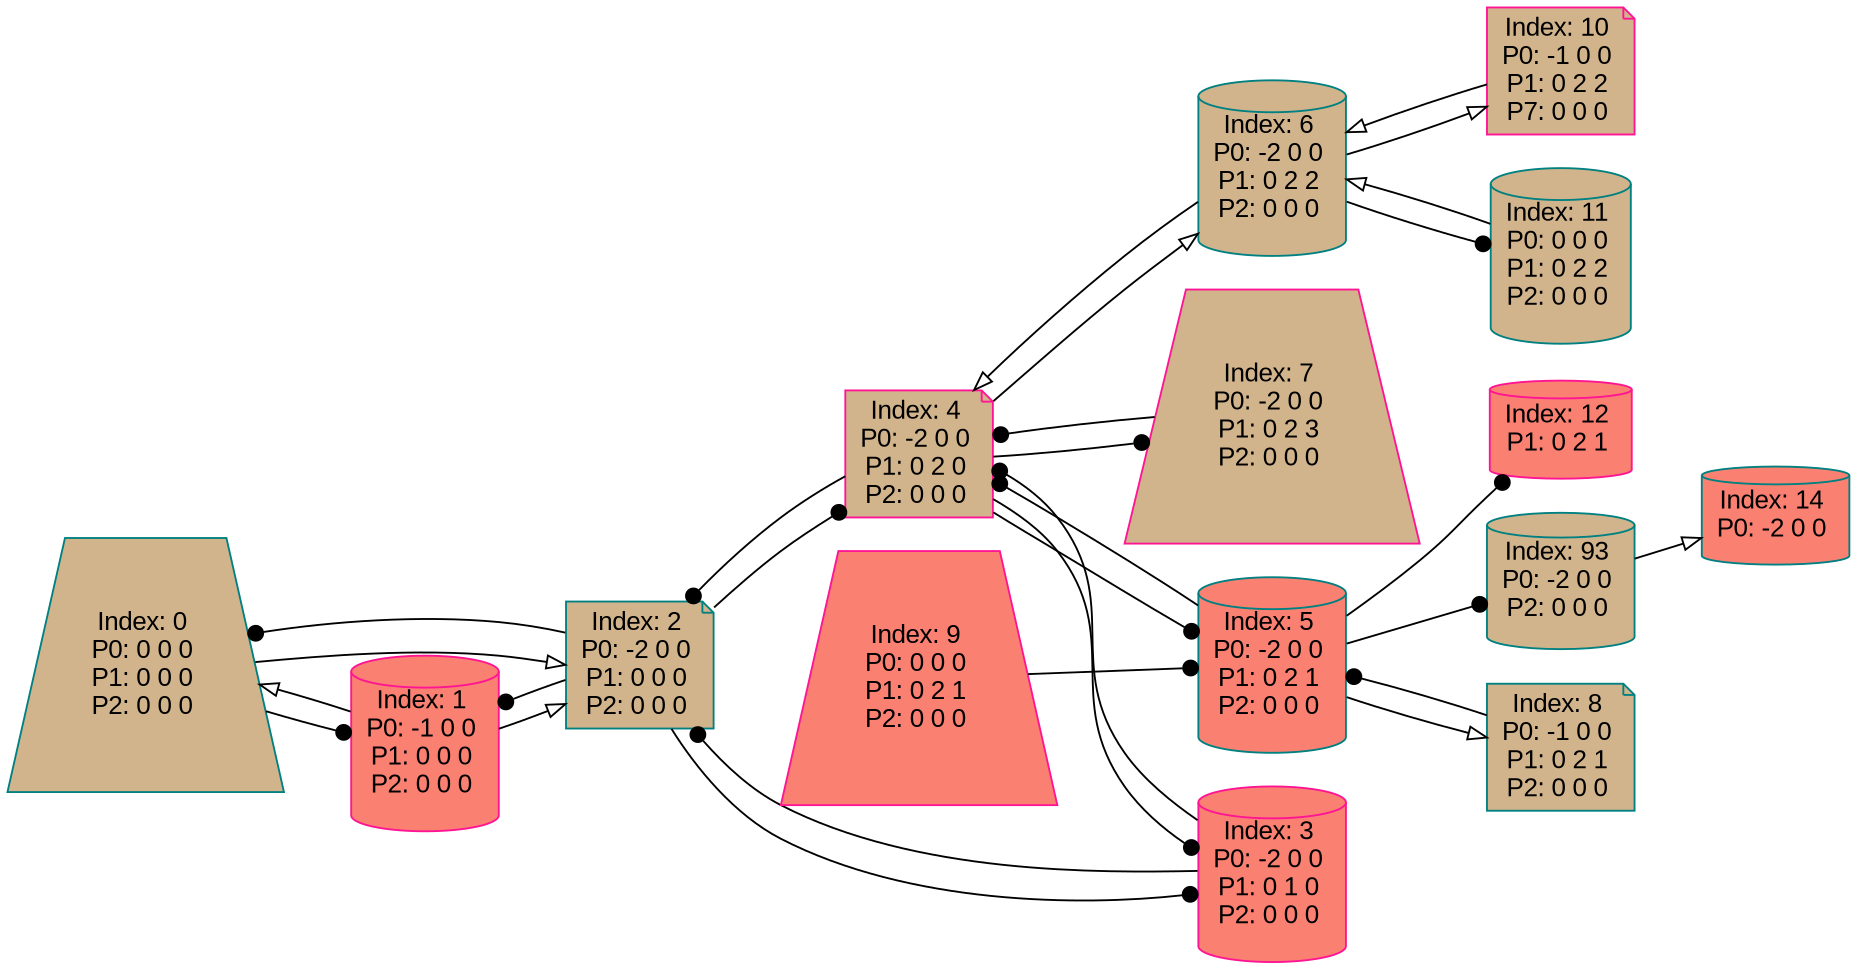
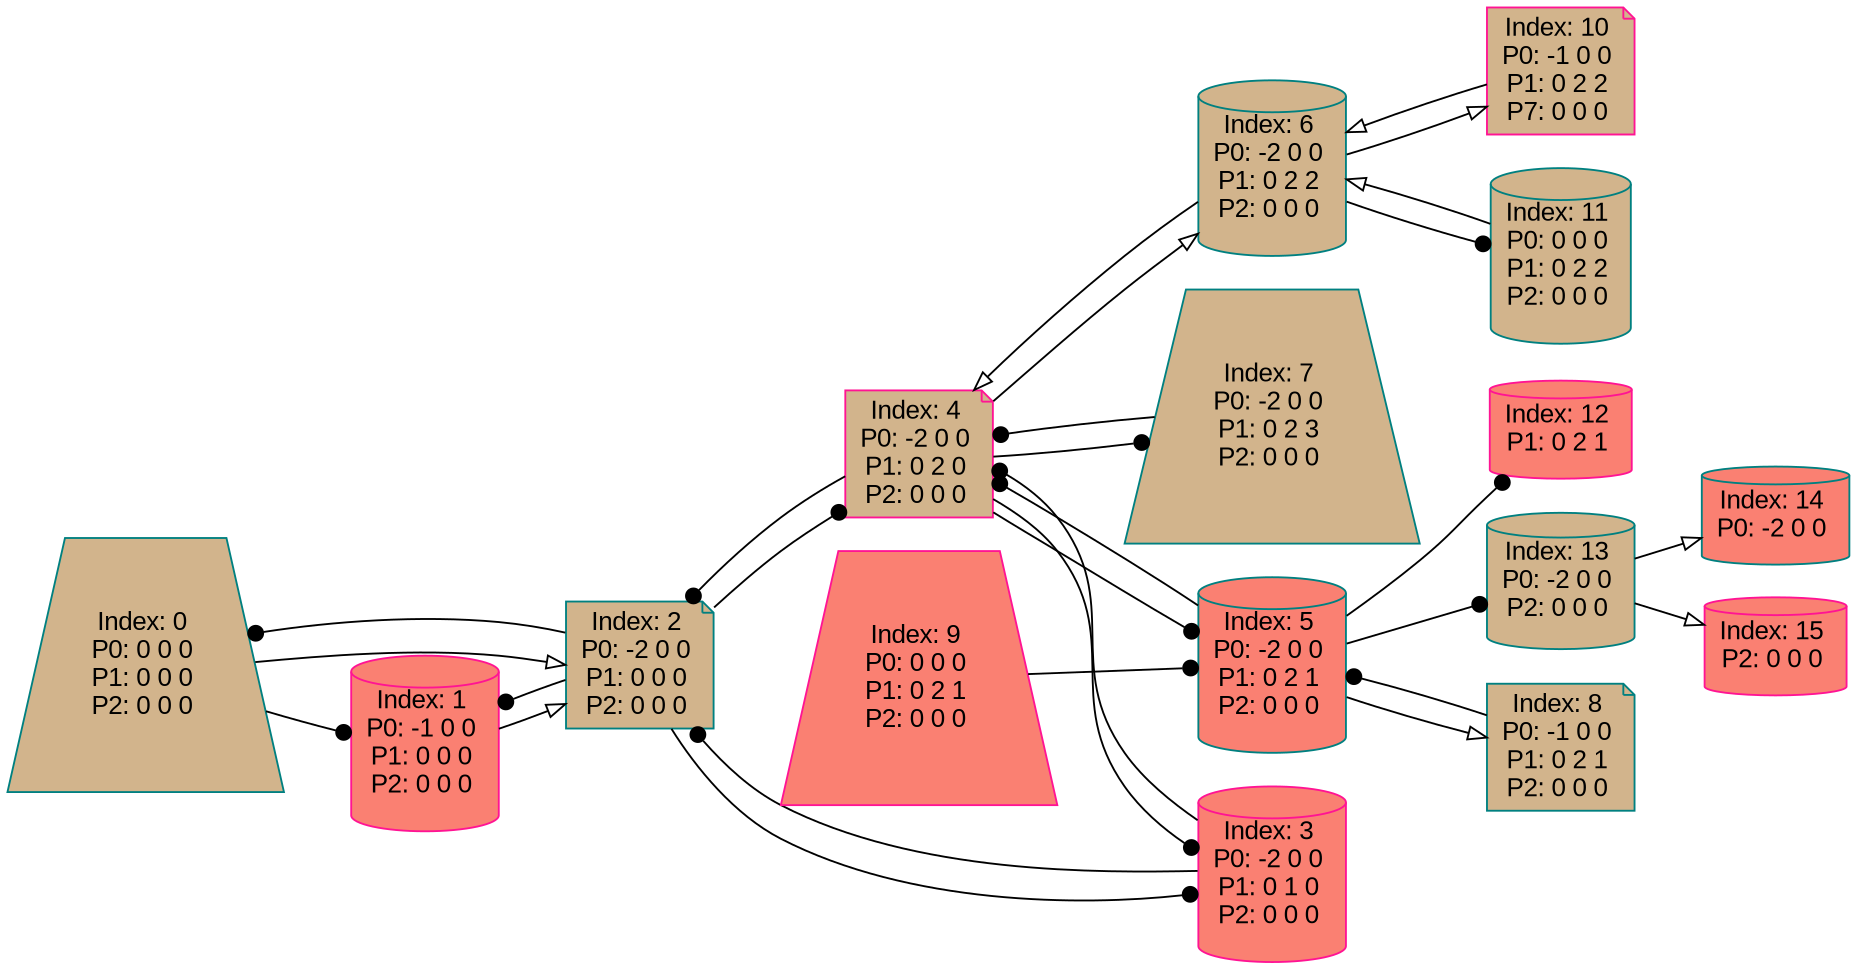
node "Index: 7 P0: -2 0 0 P1: 0 2 3 P2: 0 0 0": color deeppink -> teal
node "Index: 93 P0: -2 0 0 P2: 0 0 0": label "Index: 93 P0: -2 0 0 P2: 0 0 0" -> "Index: 13 P0: -2 0 0 P2: 0 0 0"
node "Index: 15 P2: 0 0 0": added
edge "Index: 1 P0: -1 0 0 P1: 0 0 0 P2: 0 0 0" -> "Index: 0 P0: 0 0 0 P1: 0 0 0 P2: 0 0 0": removed
